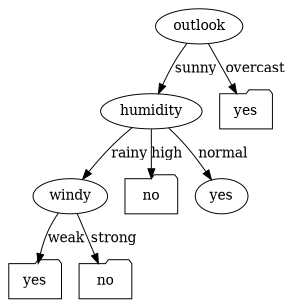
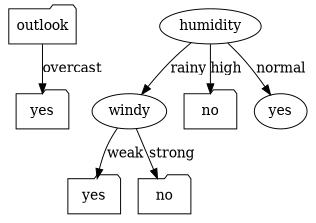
node "outlook": shape ellipse -> folder
edge "outlook" -> "humidity": removed, label "sunny"
